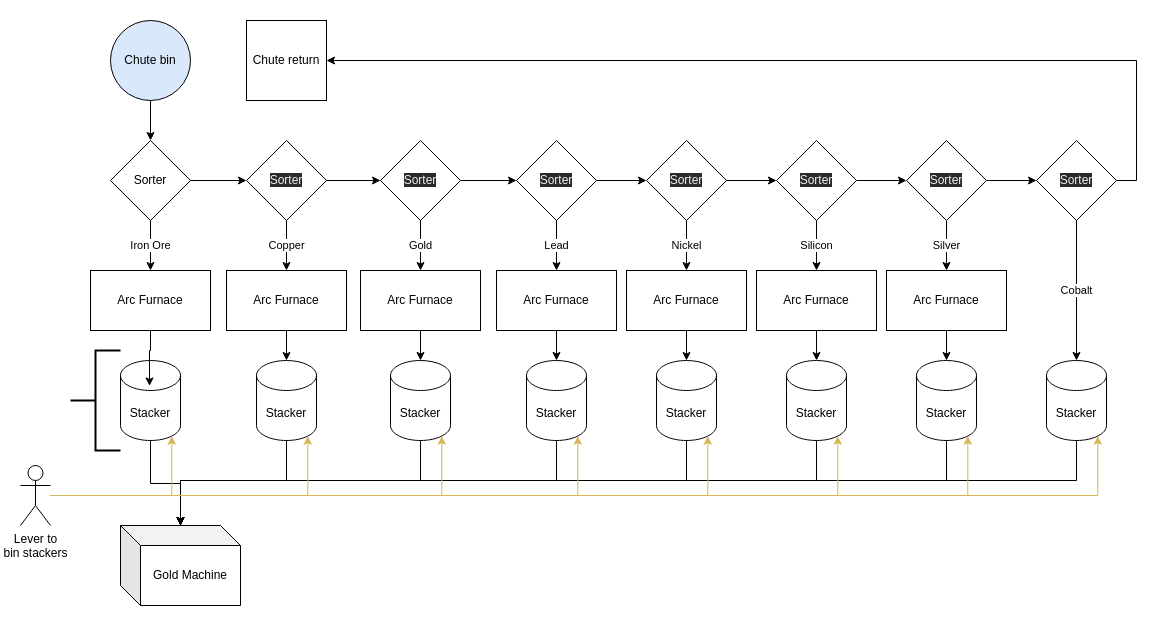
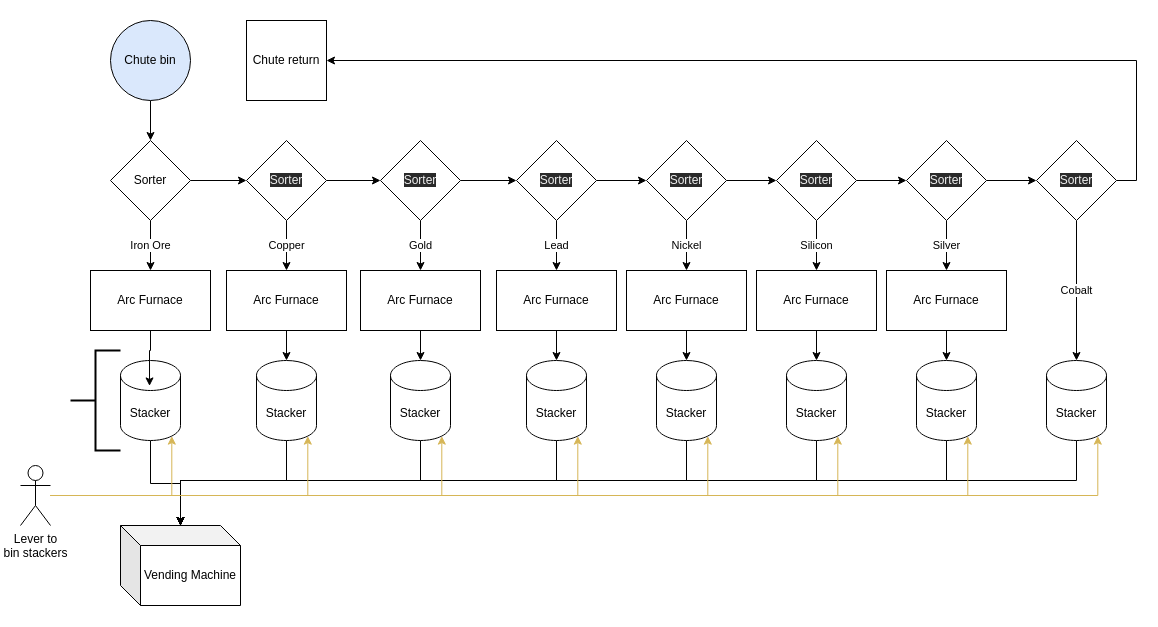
node "Gold Machine": label "Gold Machine" -> "Vending Machine"
